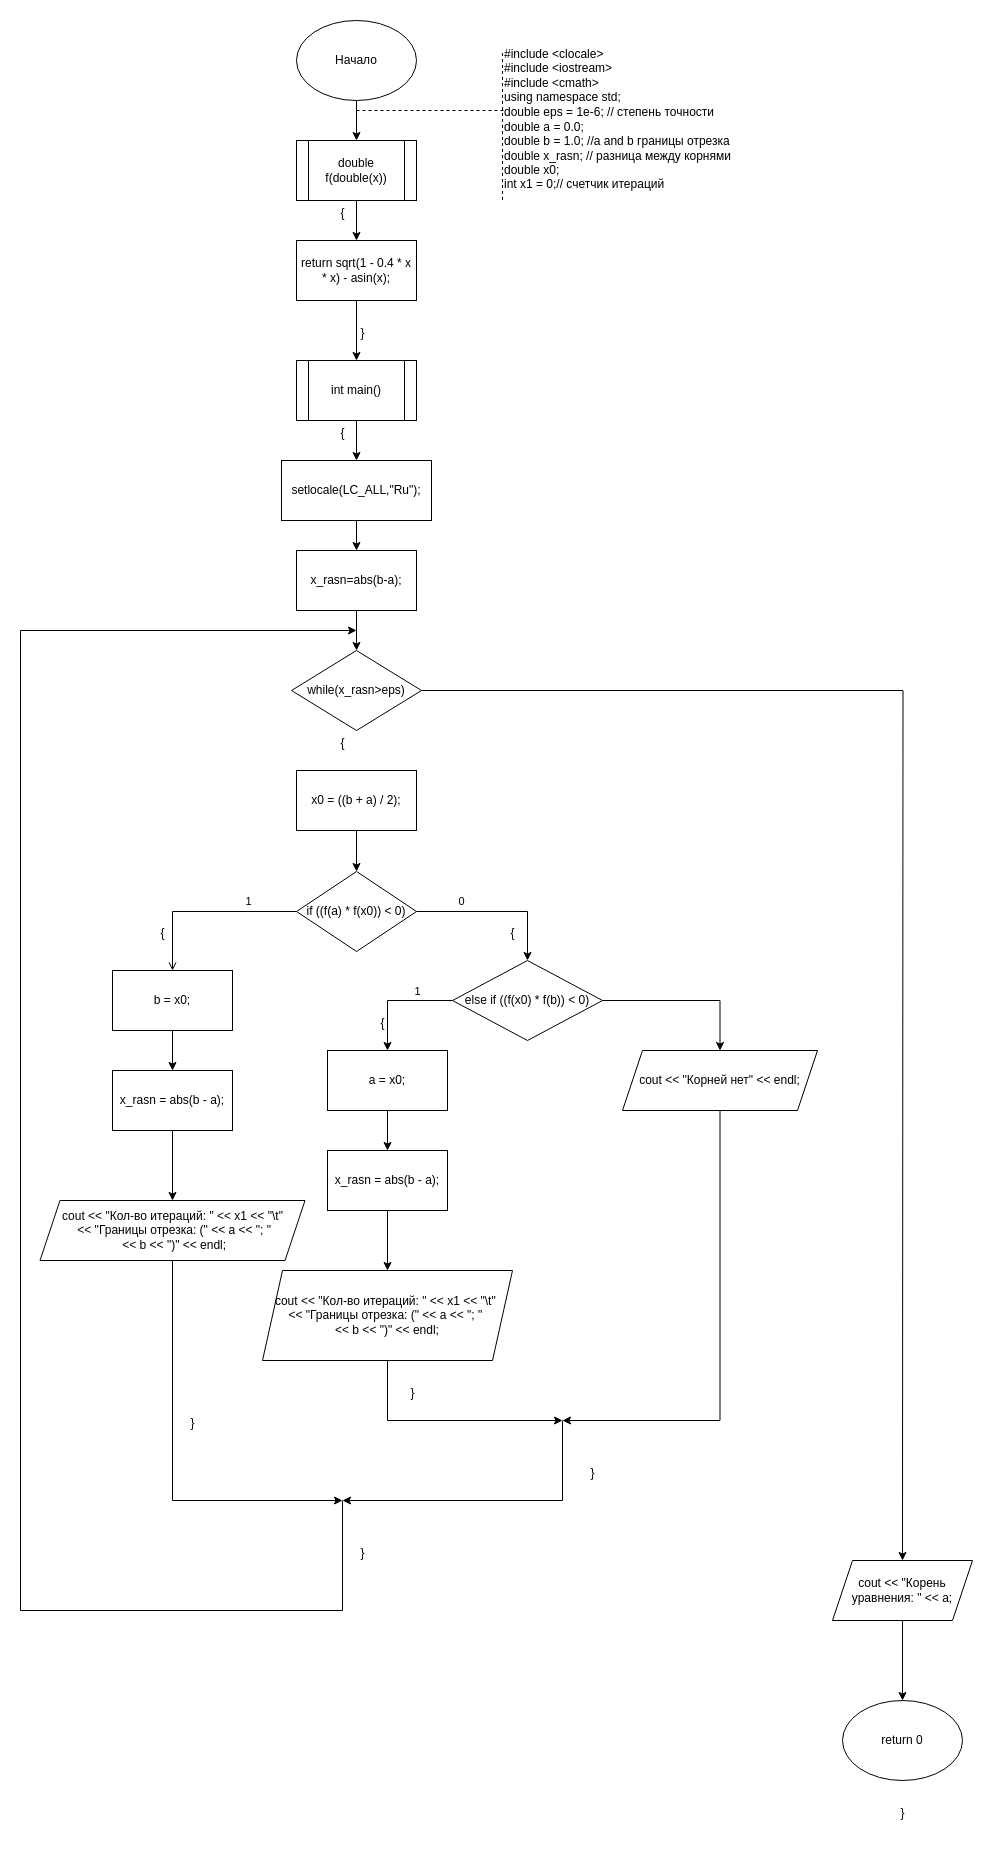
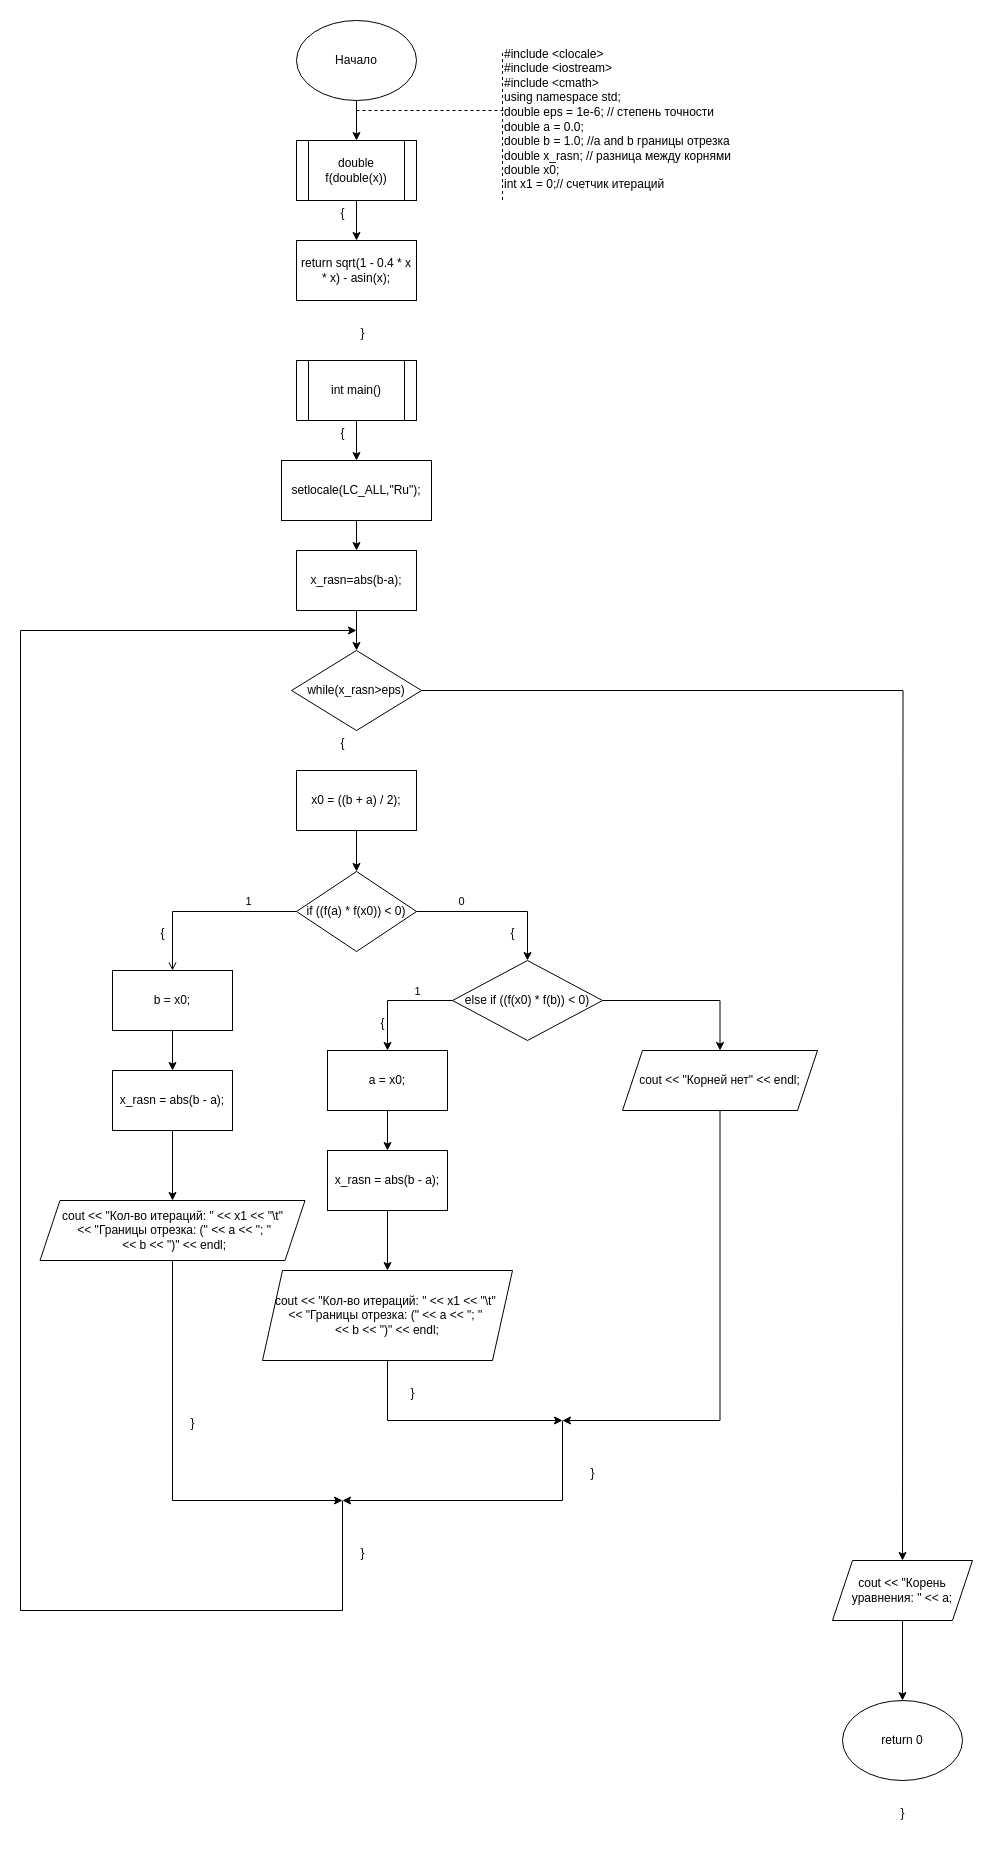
edge "return sqrt(1 - 0.4 * x * x) - asin(x);" -> "int main()": removed
